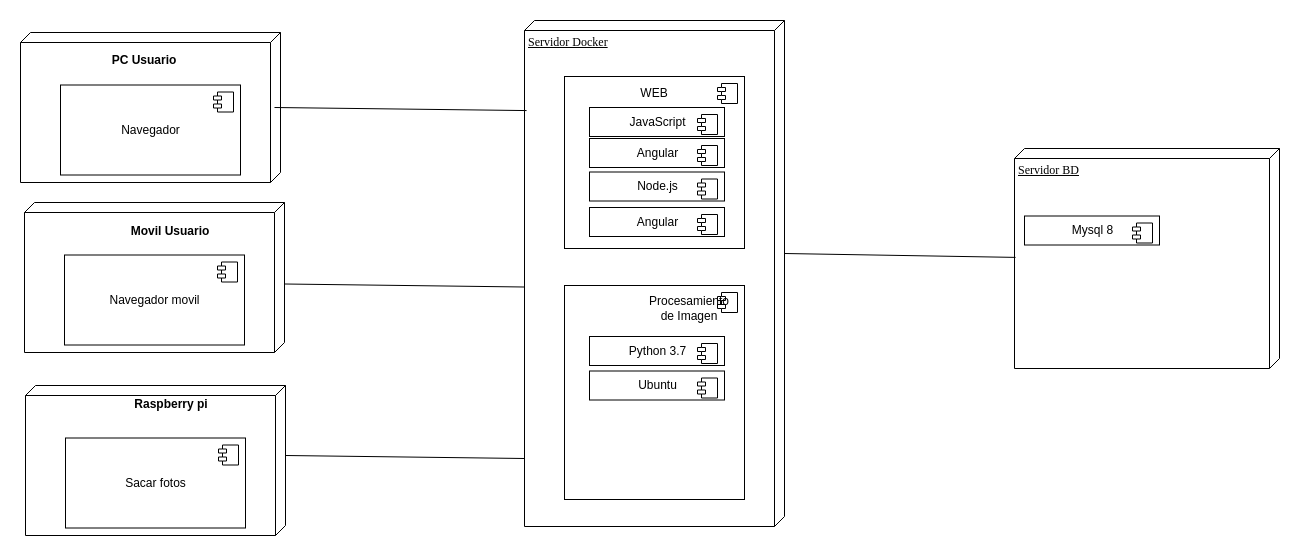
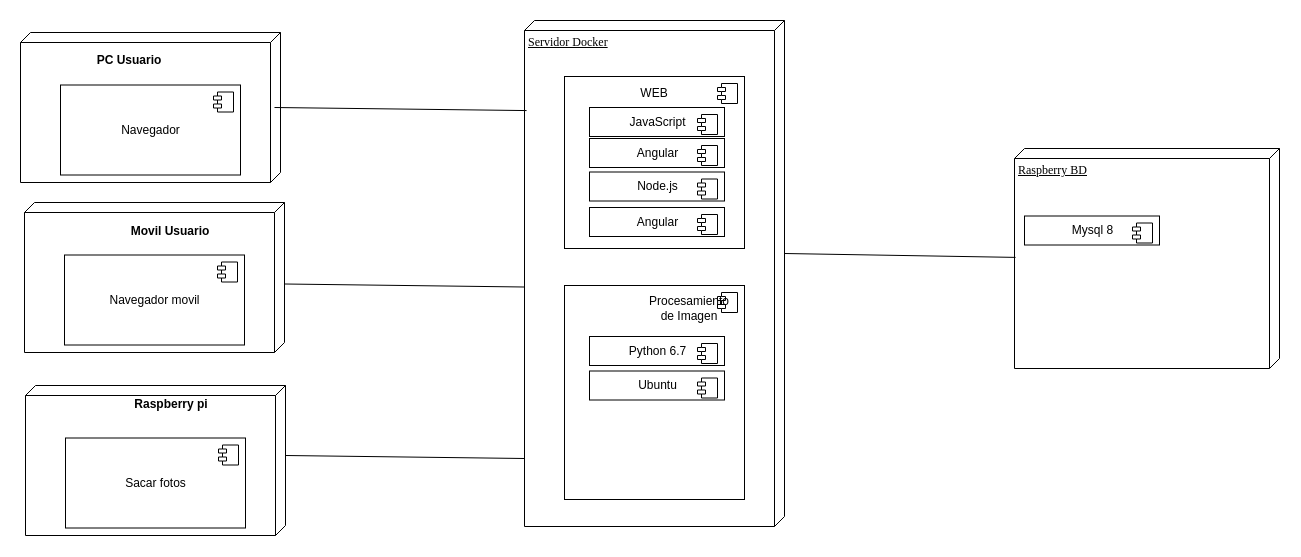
node "PC Usuario": moved (145, 60) -> (130, 60)
node "Servidor BD": label "Servidor BD" -> "Raspberry BD"
node "Python 3.7": label "Python 3.7" -> "Python 6.7"
